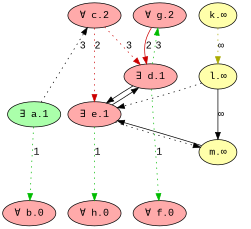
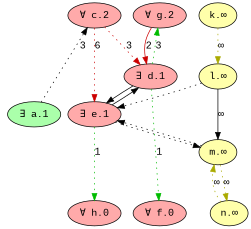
edge "∀ c.2" -> "∃ e.1": label "2" -> "6"
edge "m.∞" -> "∃ e.1": style solid -> dotted
node "∀ b.0": removed
node "n.∞": added
